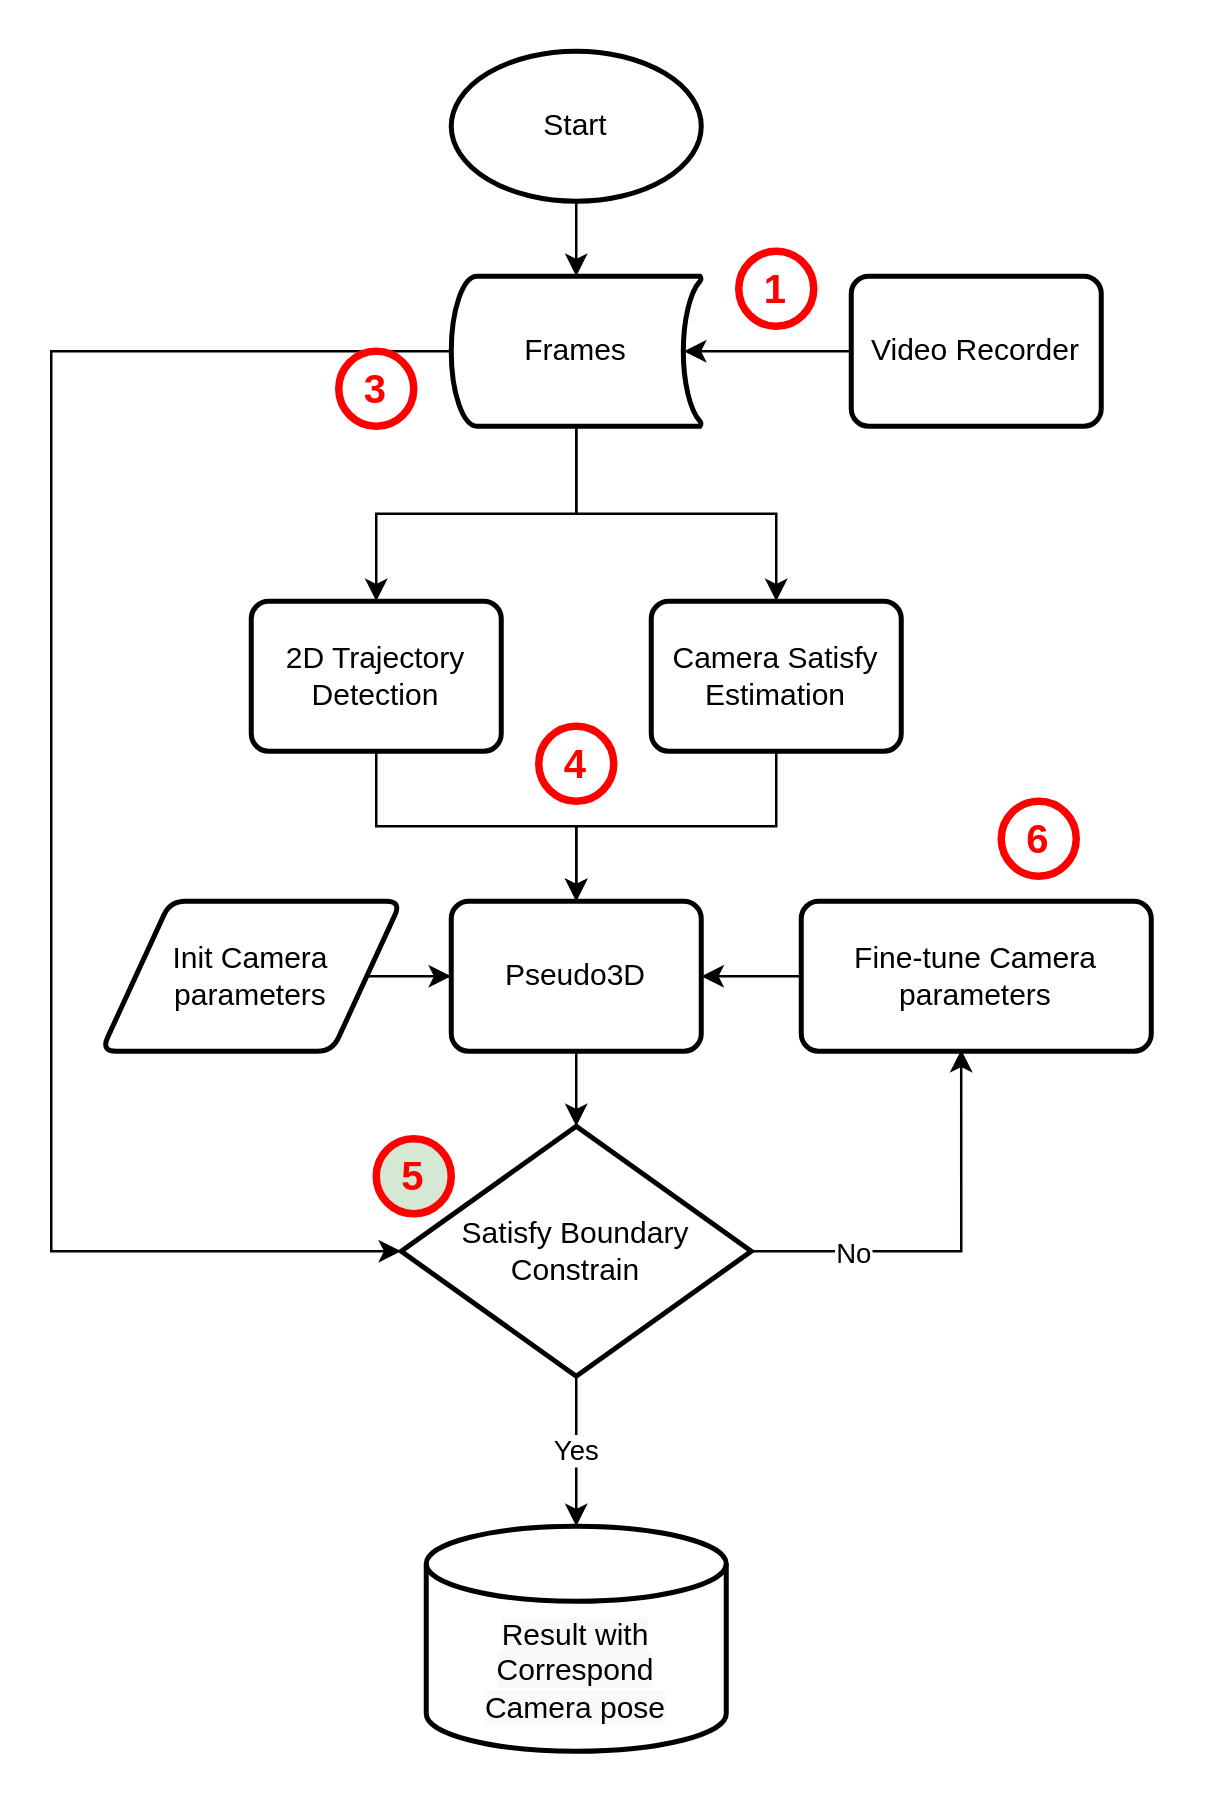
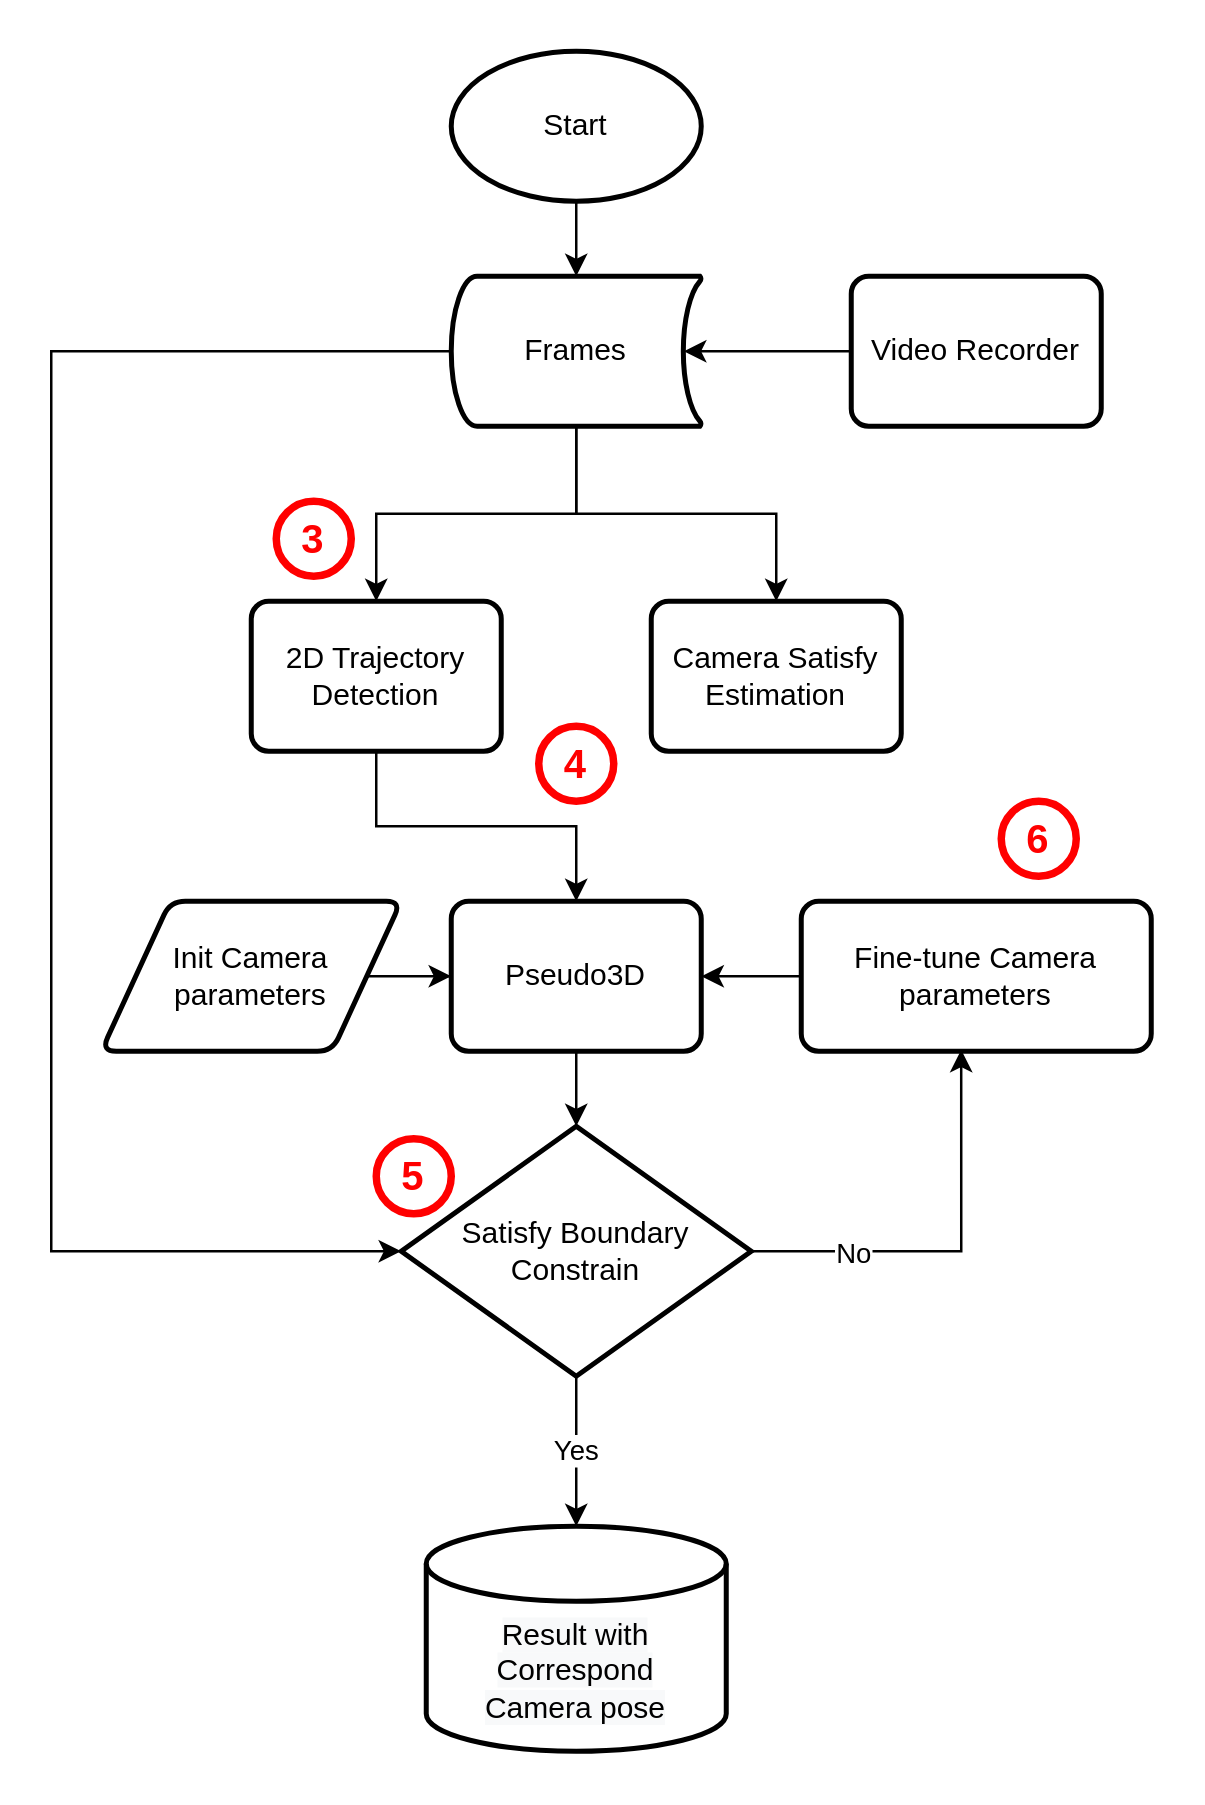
node "1": removed
node "3": moved (376, 389) -> (314, 539)
edge "Camera Satisfy Estimation" -> "Pseudo3D": removed
node "5": fillcolor #d5e8d4 -> #ffffff
